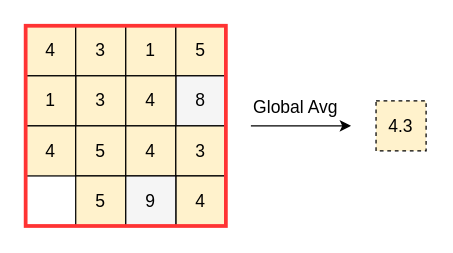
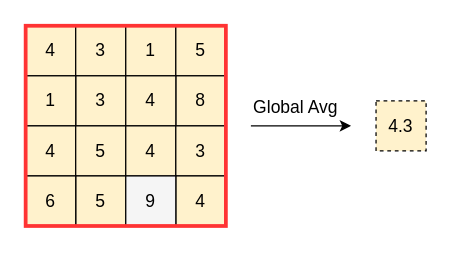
node "8": fillcolor #f5f5f5 -> #fff2cc
node "6": added
